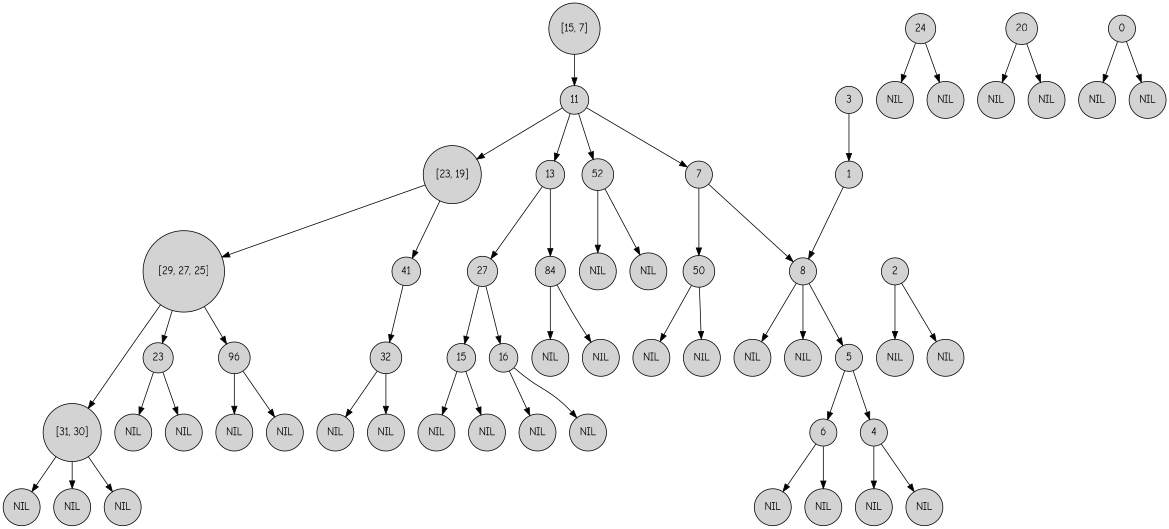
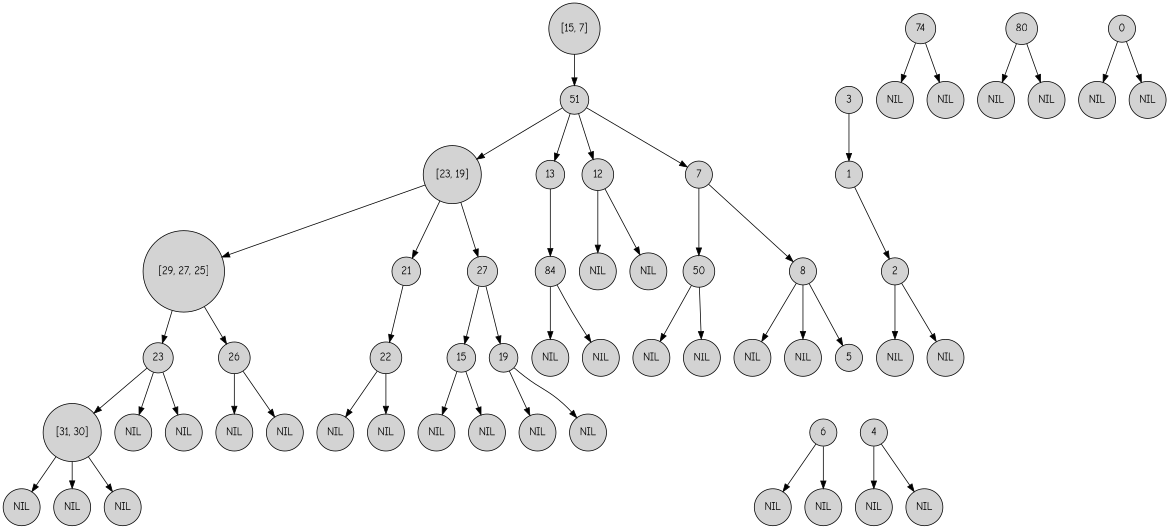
node "24": label "24" -> "74"
node "20": label "20" -> "80"
node "11": label "11" -> "51"
node "52": label "52" -> "12"
edge "13" -> "27": now "[23, 19]" -> "27"
edge "1" -> "8": now "1" -> "2"
node "41": label "41" -> "21"
edge "[29, 27, 25]" -> "[31, 30]": now "23" -> "[31, 30]"
node "96": label "96" -> "26"
node "32": label "32" -> "22"
node "16": label "16" -> "19"
edge "5" -> "6": removed
edge "5" -> "4": removed
